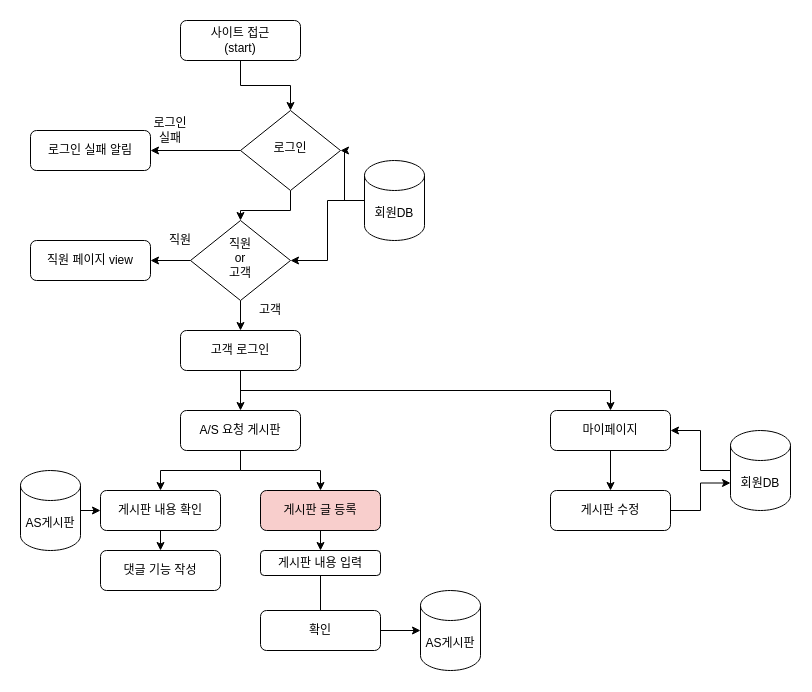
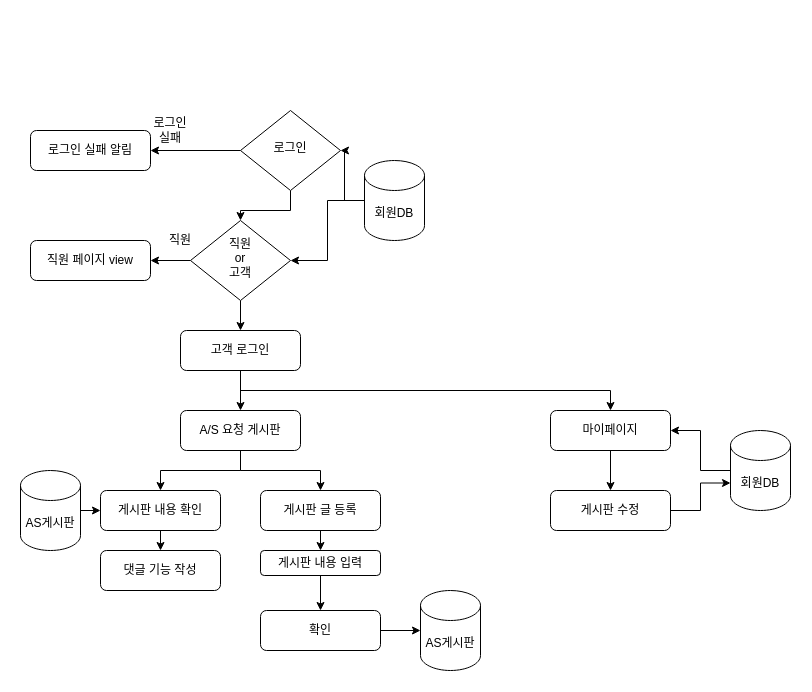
node "사이트 접근 (start)": removed
edge "사이트 접근 (start)" -> "로그인": removed
node "고객": removed
node "게시판 글 등록": fillcolor #f8cecc -> #ffffff
edge "게시판 내용 입력" -- "확인": arrowhead none -> classic
